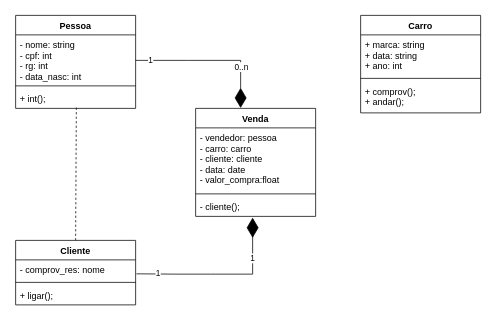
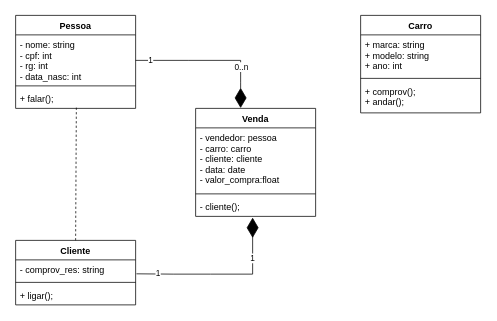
node "+ marca: string + data: string + ano: int": label "+ marca: string + data: string + ano: int" -> "+ marca: string + modelo: string + ano: int"
node "+ int();": label "+ int();" -> "+ falar();"
node "- comprov_res: nome": label "- comprov_res: nome" -> "- comprov_res: string"
